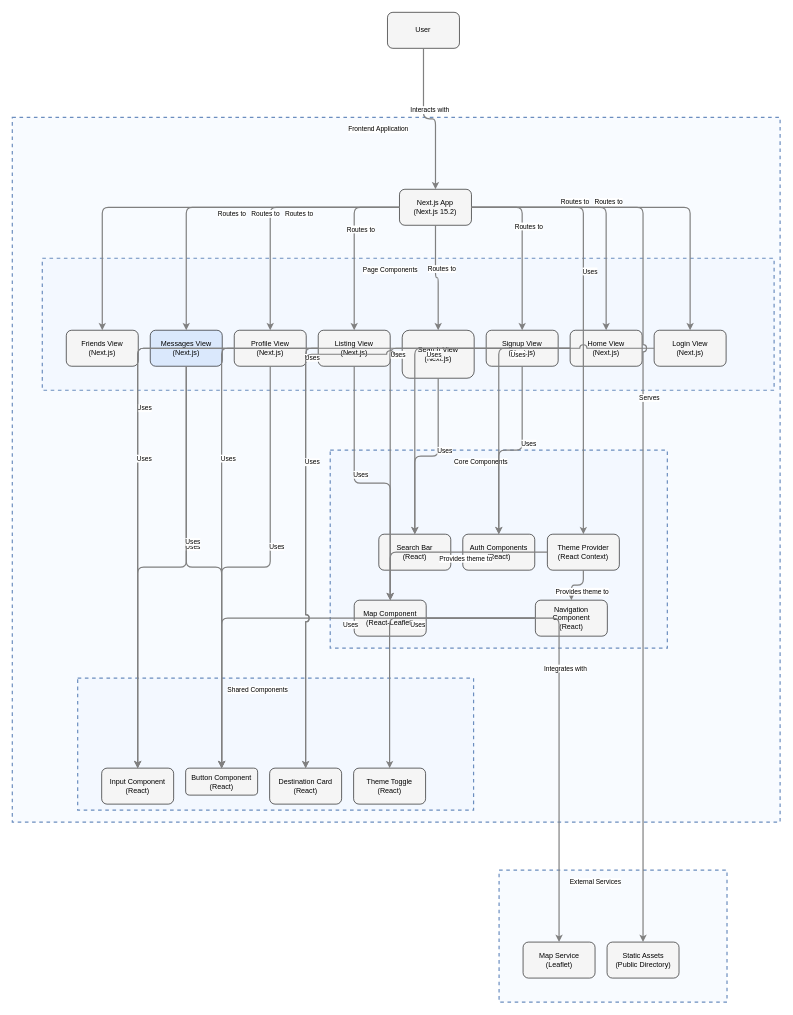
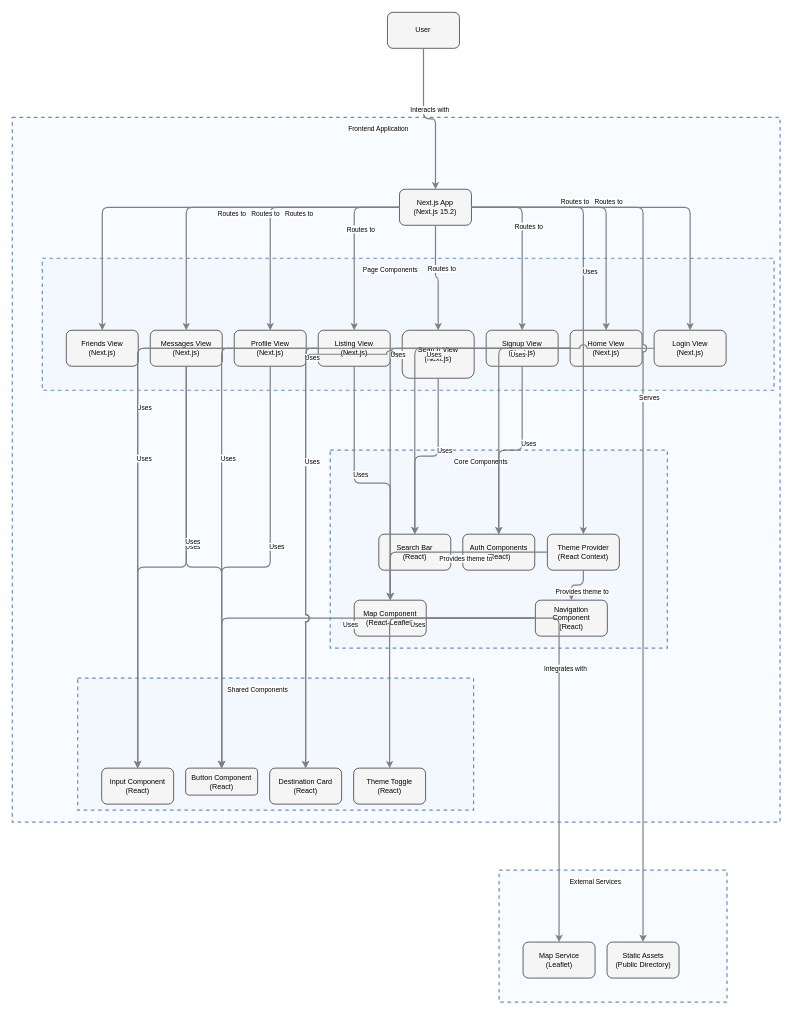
node "Messages View (Next.js)": fillcolor #dae8fc -> #f5f5f5
